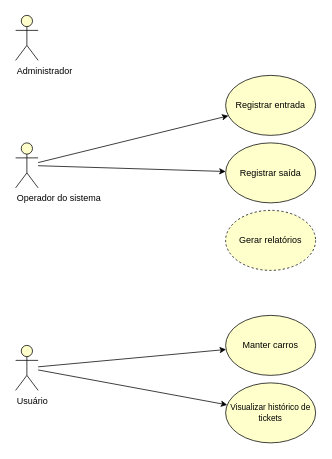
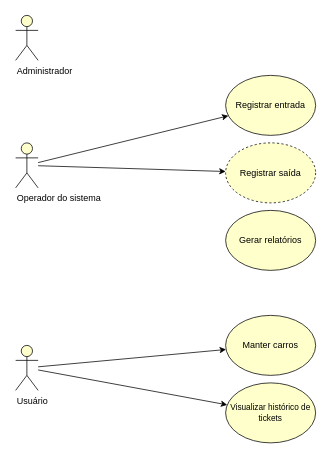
node "Registrar saída": style solid -> dashed
node "Gerar relatórios": style dashed -> solid
